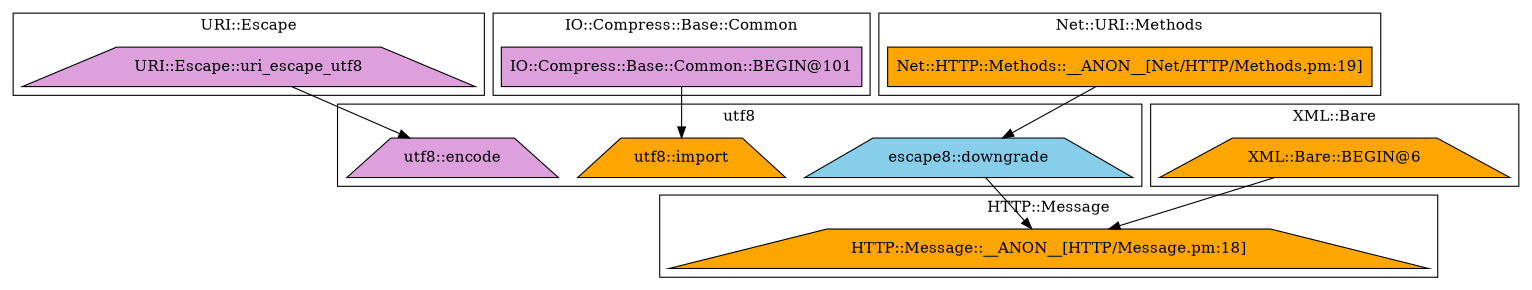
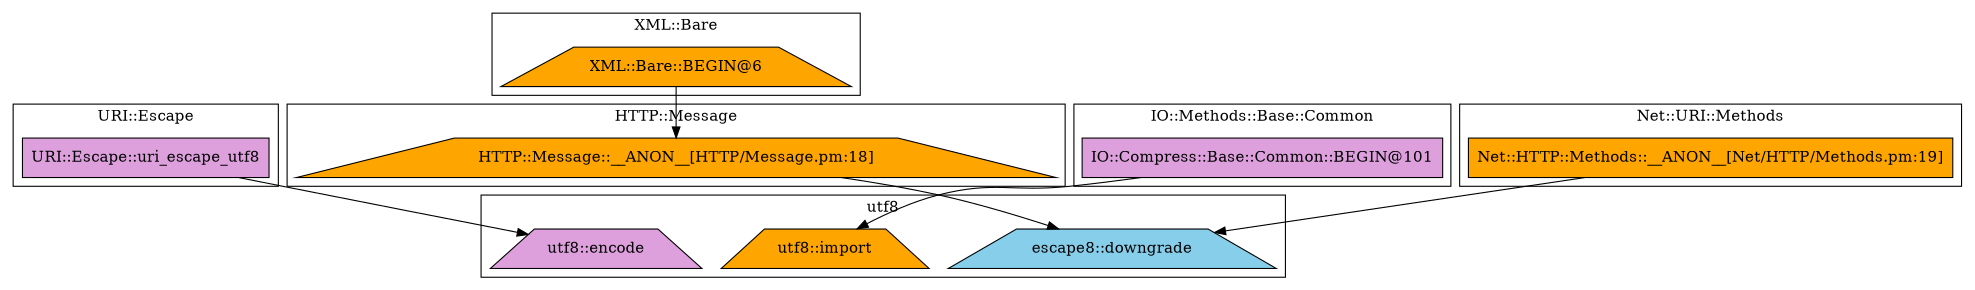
cluster "IO::Compress::Base::Common": label "IO::Compress::Base::Common" -> "IO::Methods::Base::Common"
node "URI::Escape::uri_escape_utf8": shape trapezium -> box
edge "escape8::downgrade" -> "HTTP::Message::__ANON__[HTTP/Message.pm:18]": reversed
